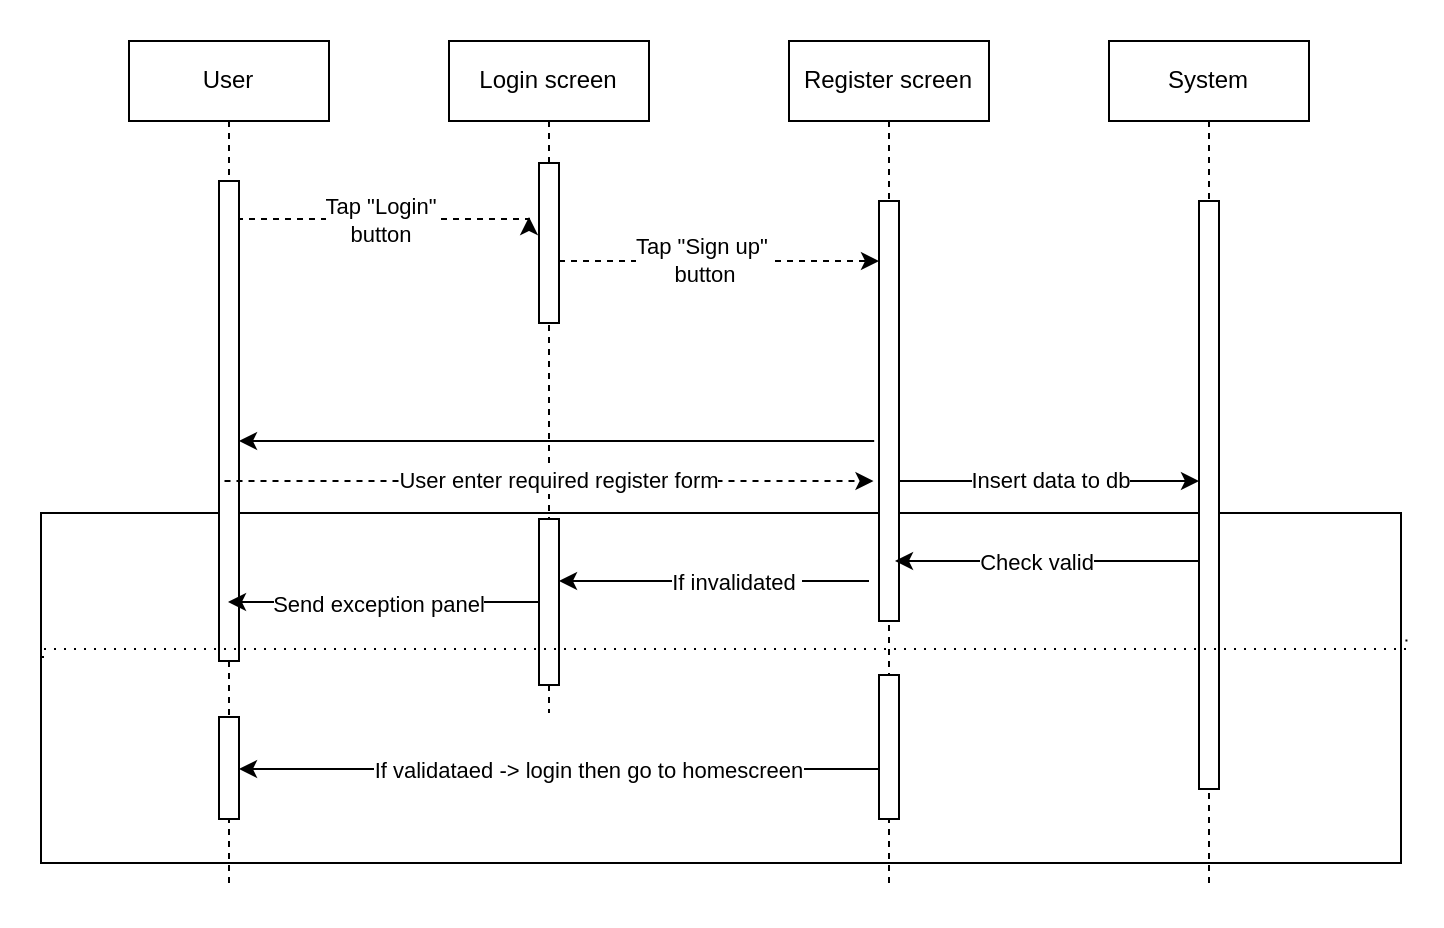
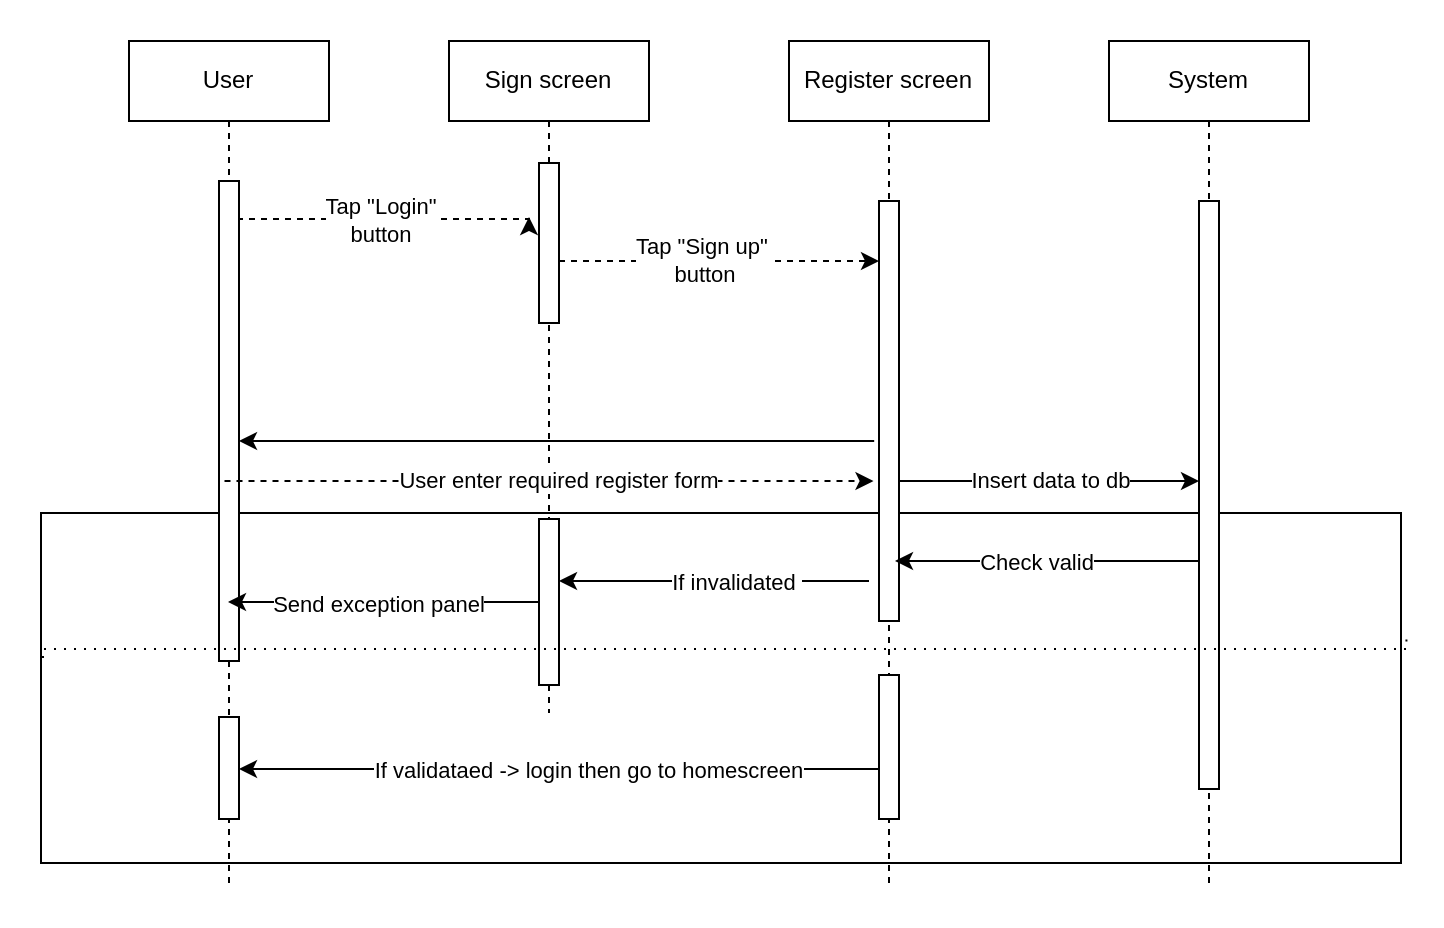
node "Login screen": label "Login screen" -> "Sign screen"
